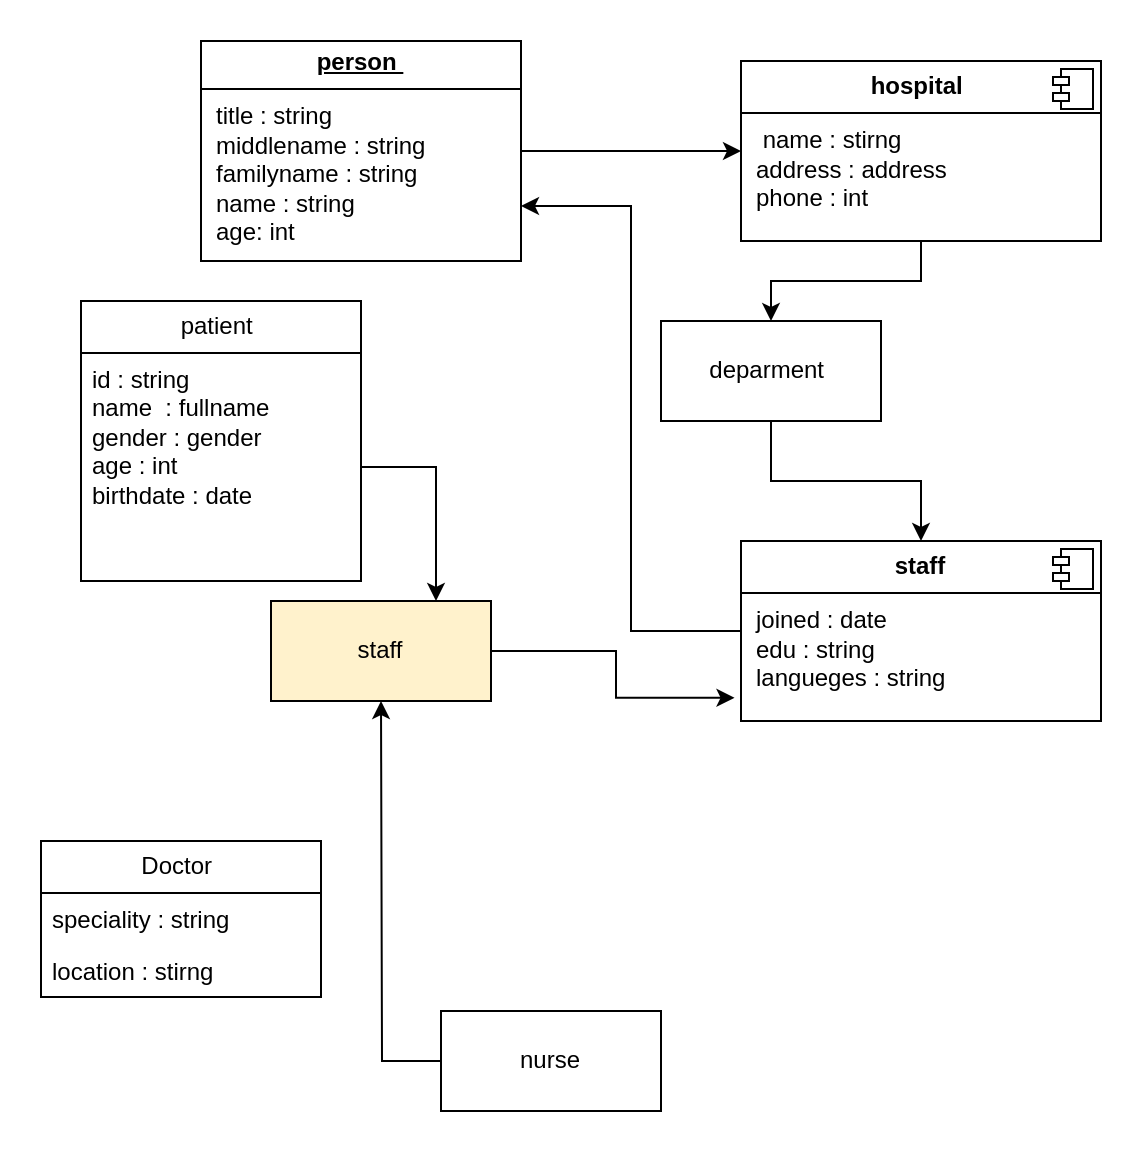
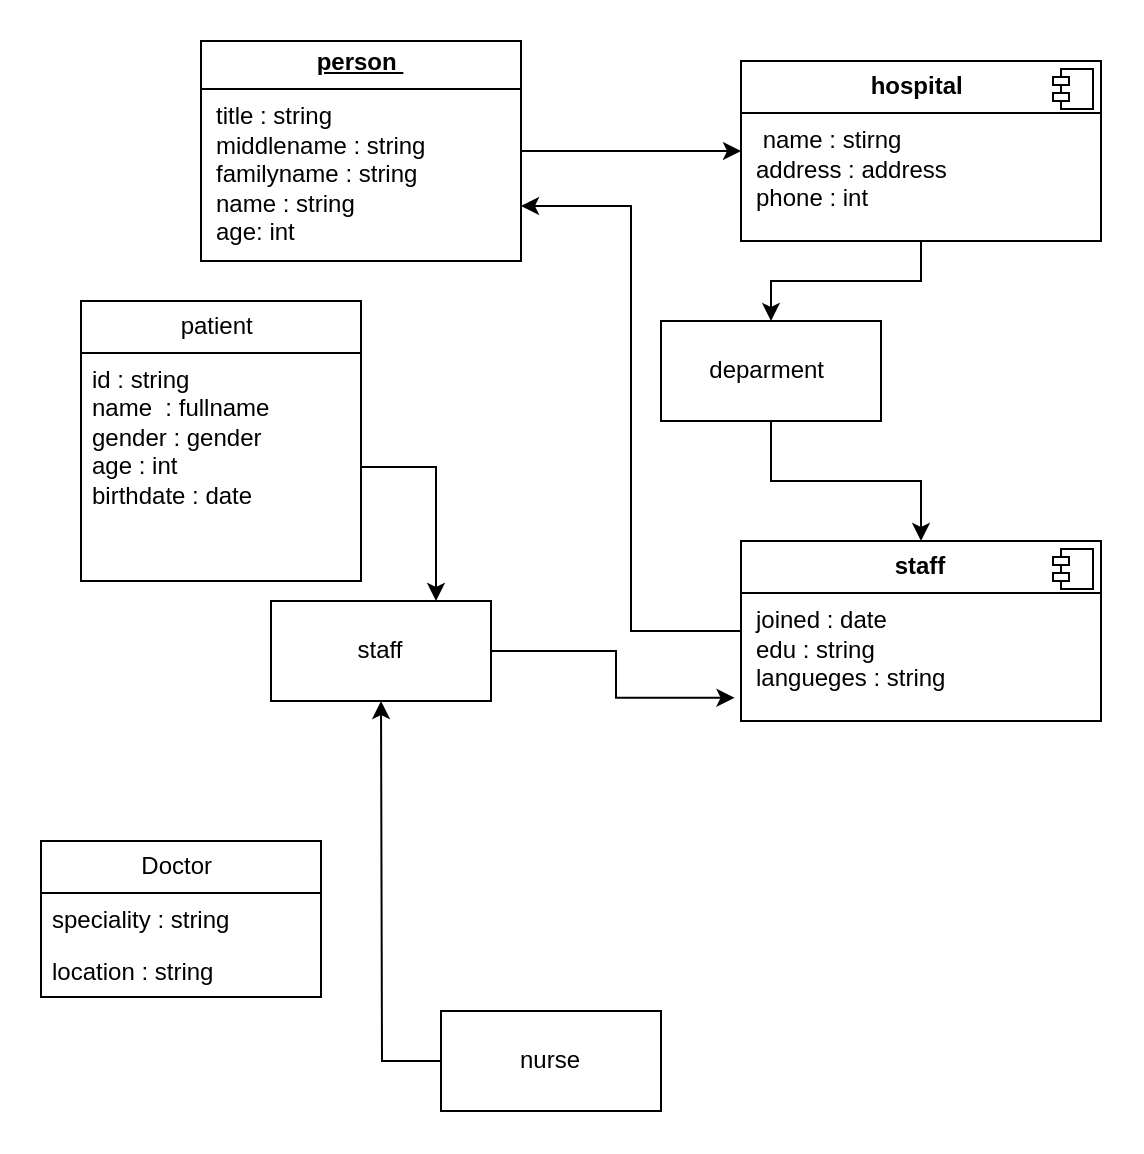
node "staff": fillcolor #fff2cc -> #ffffff
node "location : stirng": label "location : stirng" -> "location : string"
